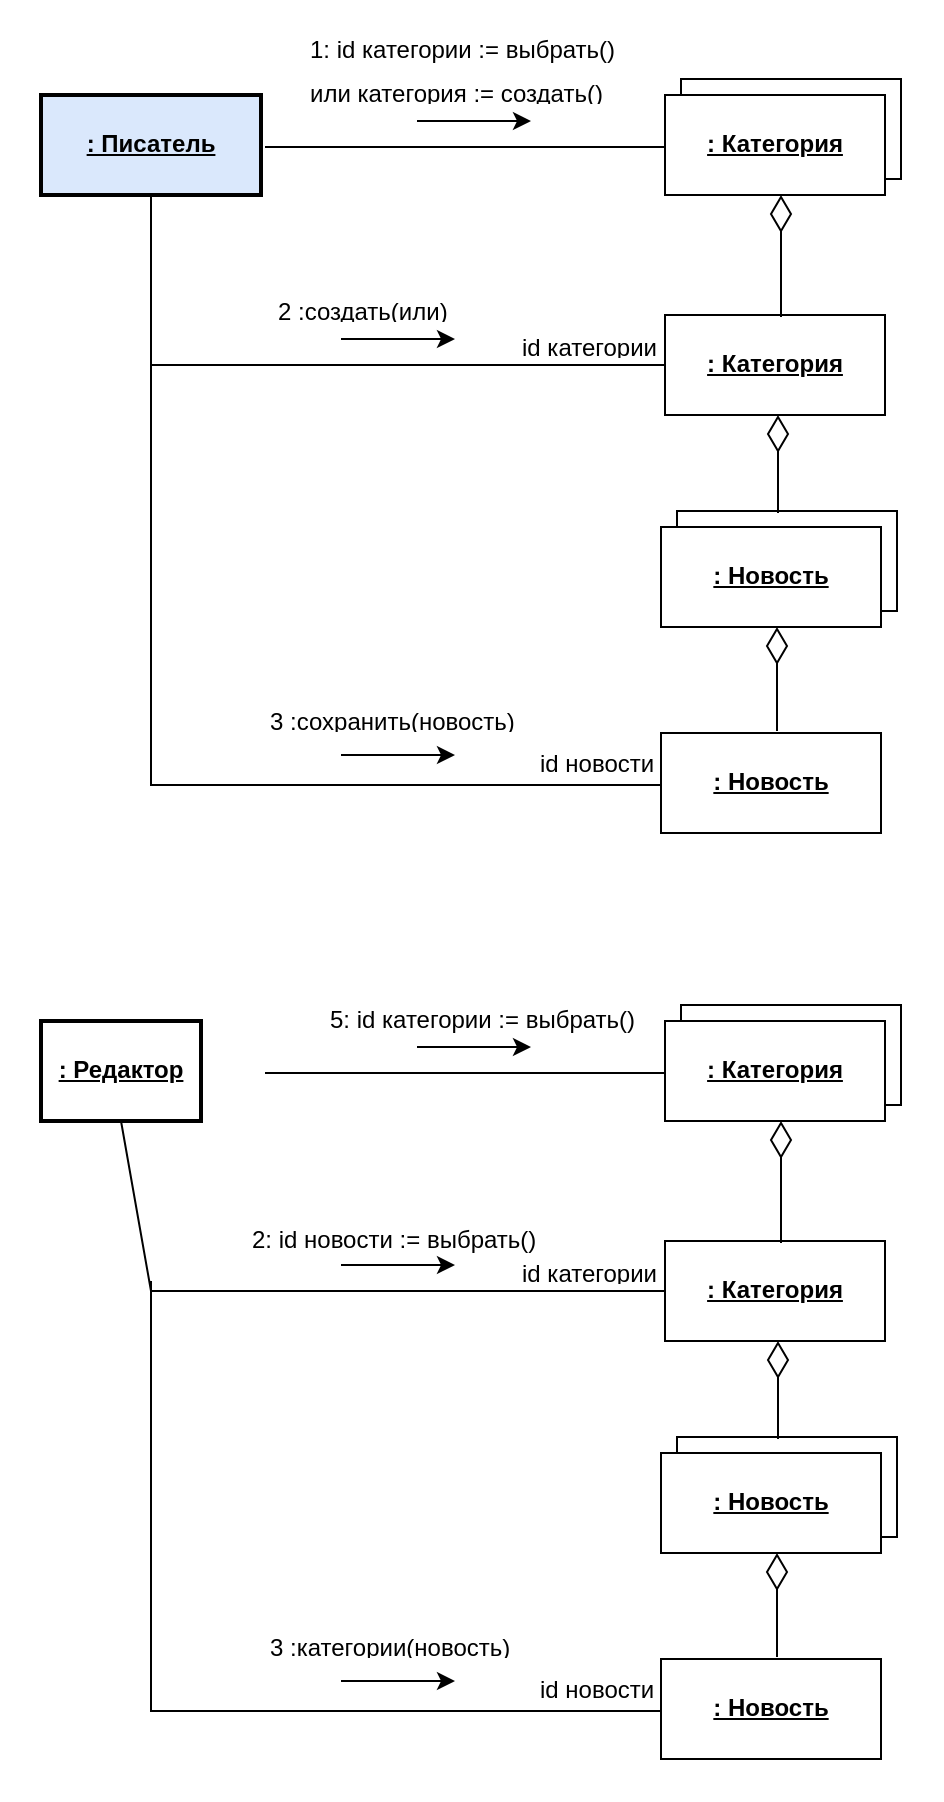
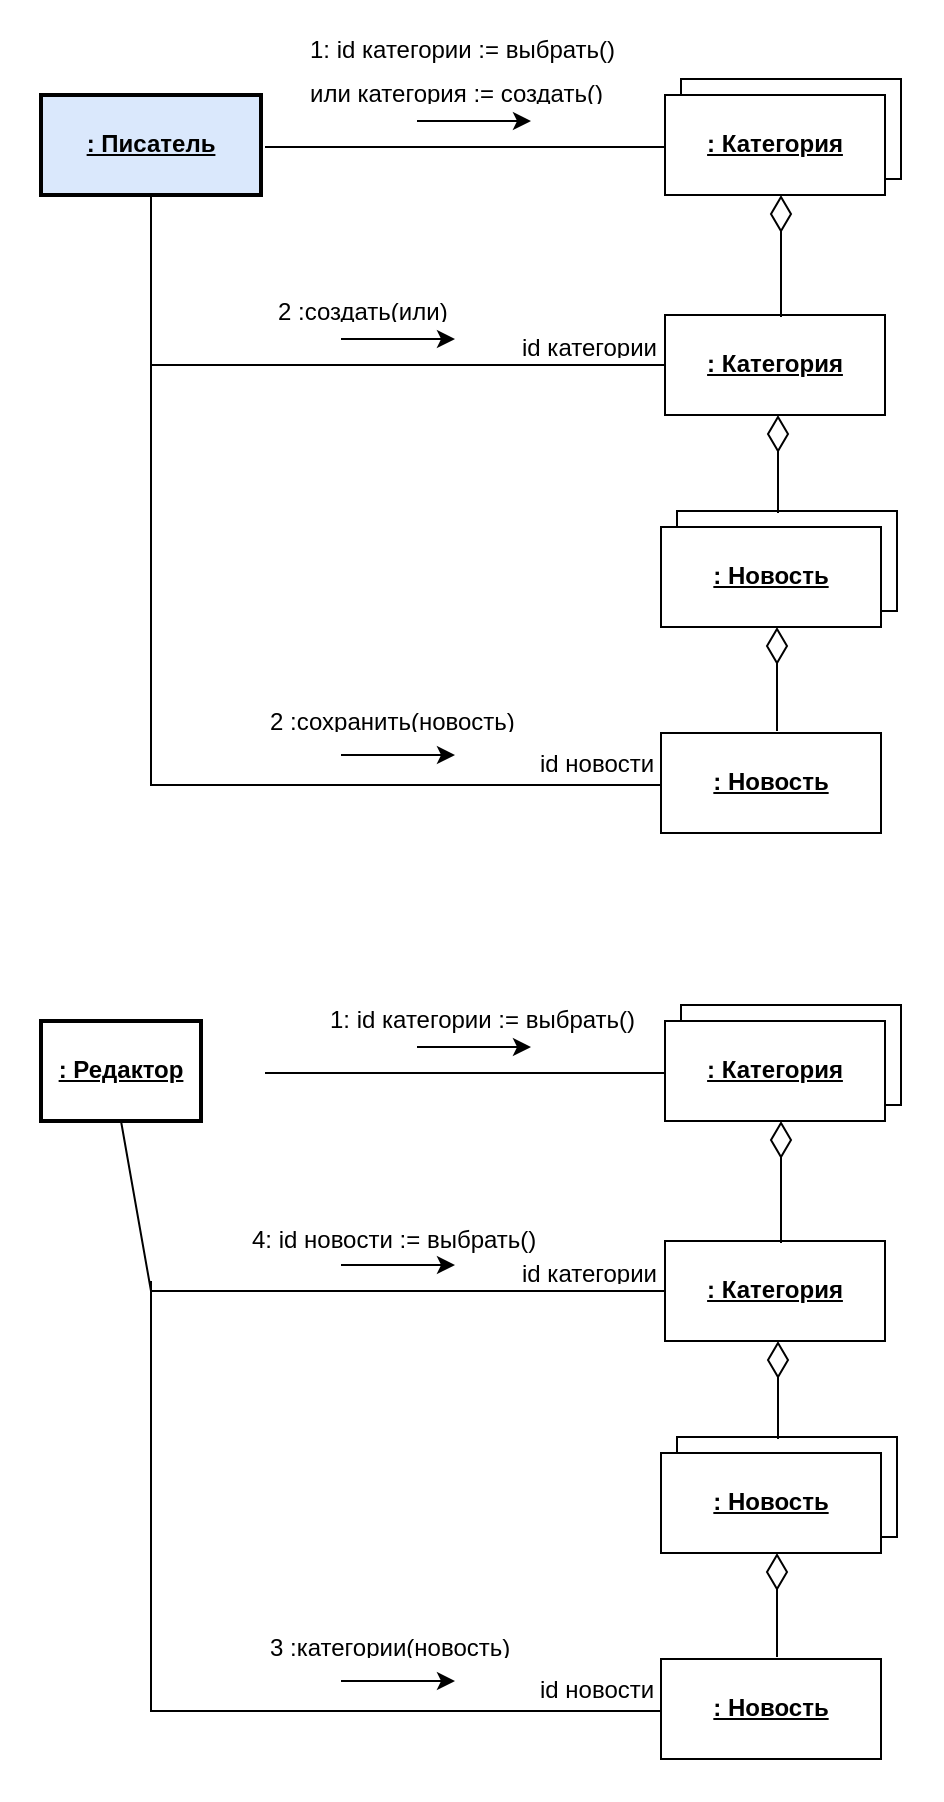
node "3 :сохранить(новость)": label "3 :сохранить(новость)" -> "2 :сохранить(новость)"
node "5: id категории := выбрать()": label "5: id категории := выбрать()" -> "1: id категории := выбрать()"
node "2: id новости := выбрать()": label "2: id новости := выбрать()" -> "4: id новости := выбрать()"
